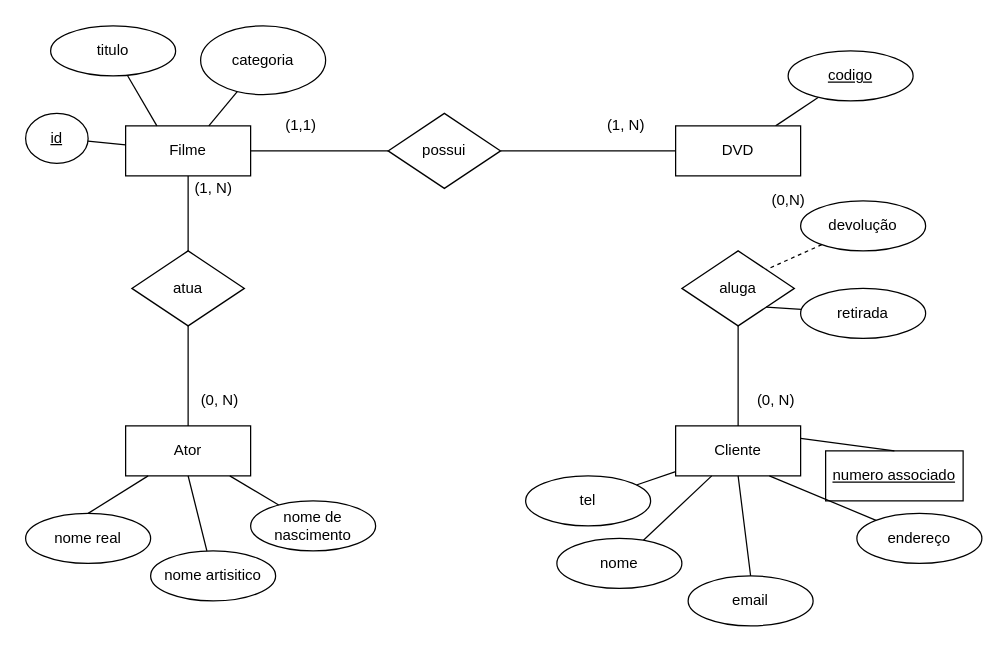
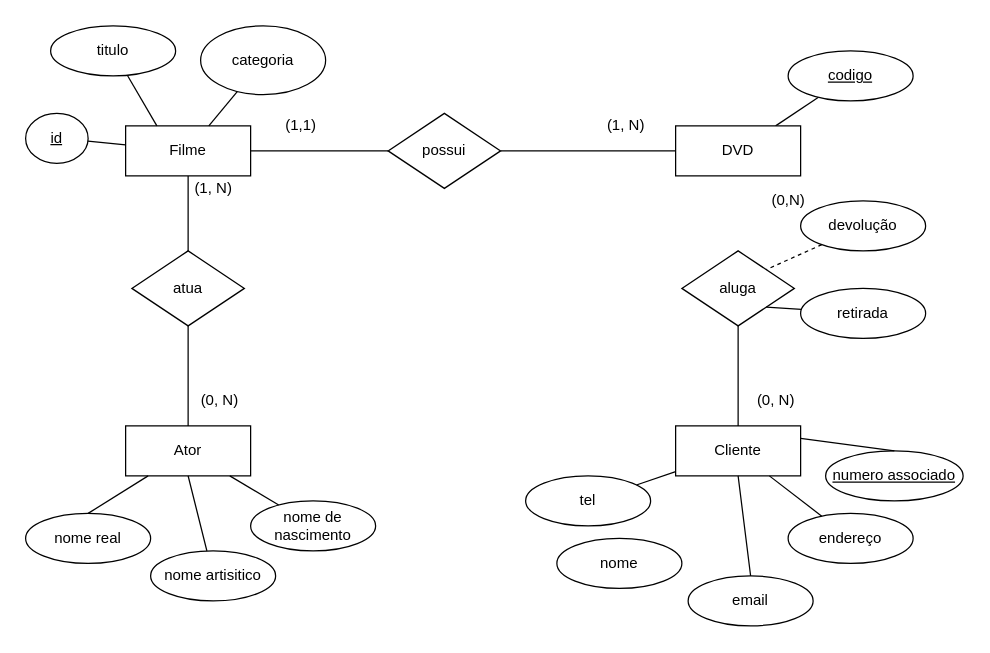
node "numero associado": shape rectangle -> ellipse
edge "Cliente" -- "nome": removed
node "endereço": moved (919, 538) -> (851, 538)
